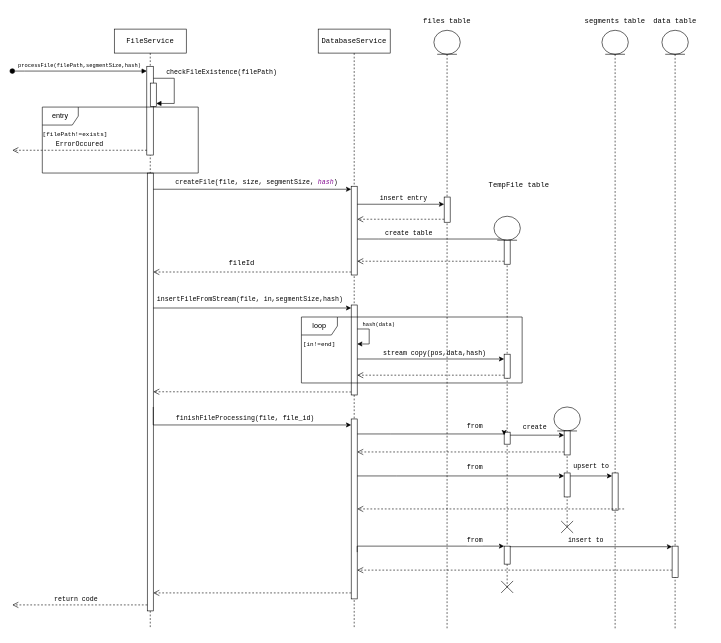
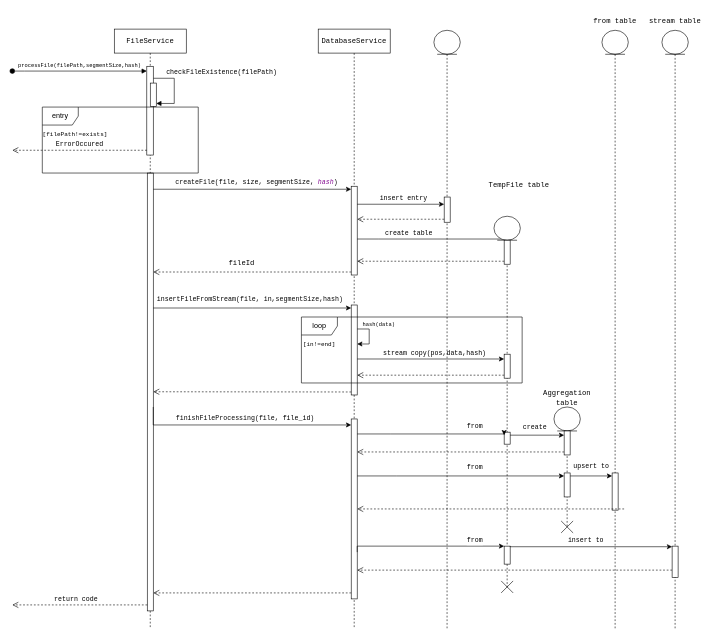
node "files table": removed
node "segments table": label "segments table" -> "from table"
node "data table": label "data table" -> "stream table"
node "Aggregation table": added
